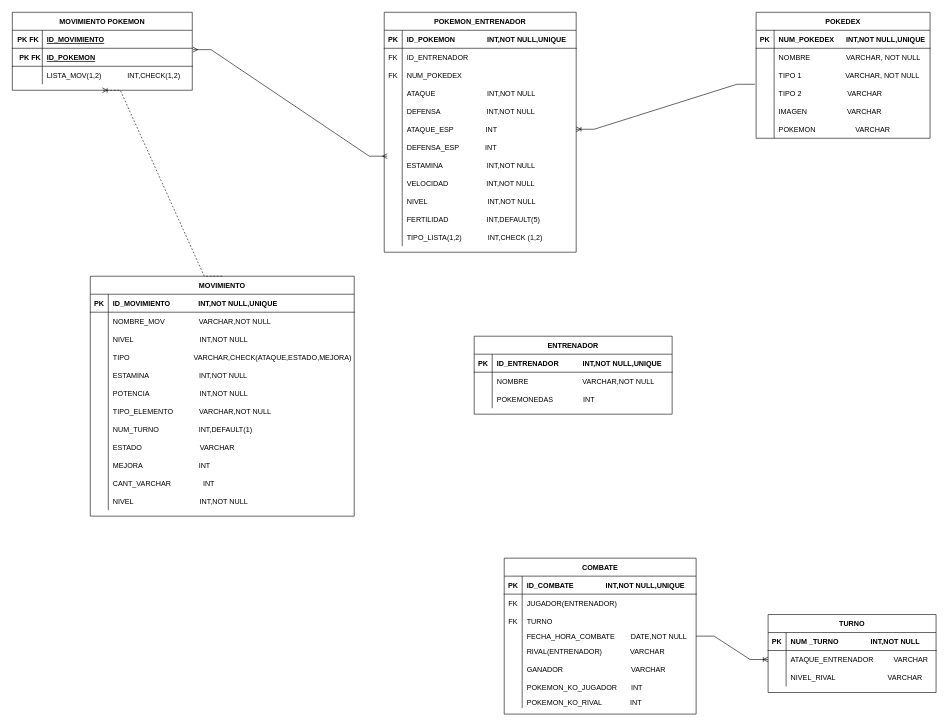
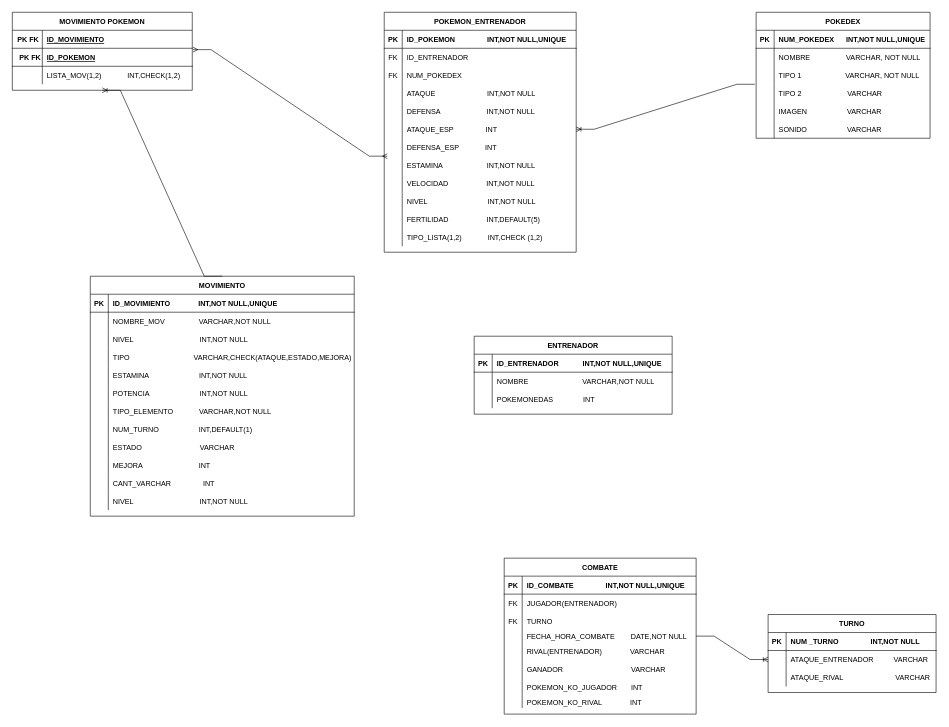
node "POKEMON VARCHAR": label "POKEMON VARCHAR" -> "SONIDO VARCHAR"
edge "MOVIMIENTO" -> "MOVIMIENTO POKEMON": style dashed -> solid
node "NIVEL_RIVAL VARCHAR": label "NIVEL_RIVAL VARCHAR" -> "ATAQUE_RIVAL VARCHAR"
